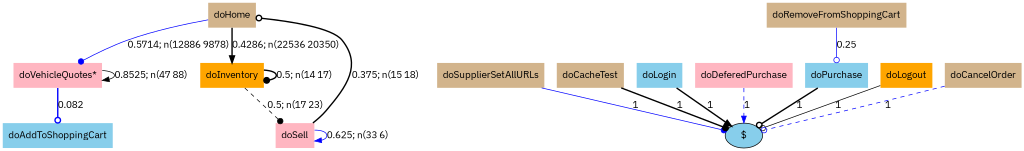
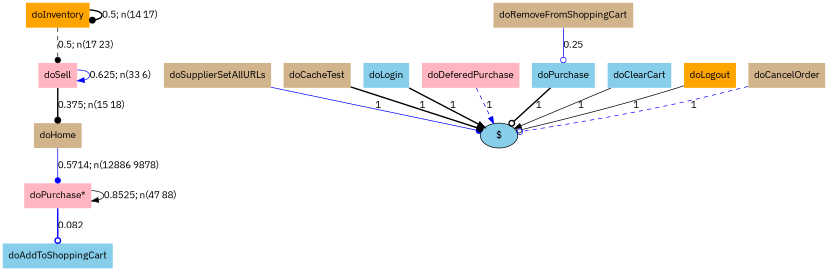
edge "doHome" -> "doInventory": removed, label "0.4286; n(22536 20350)"
edge "doSell" -> "doHome": arrowhead odot -> dot
node "doVehicleQuotes*": label "doVehicleQuotes*" -> "doPurchase*"
node "doClearCart": added
